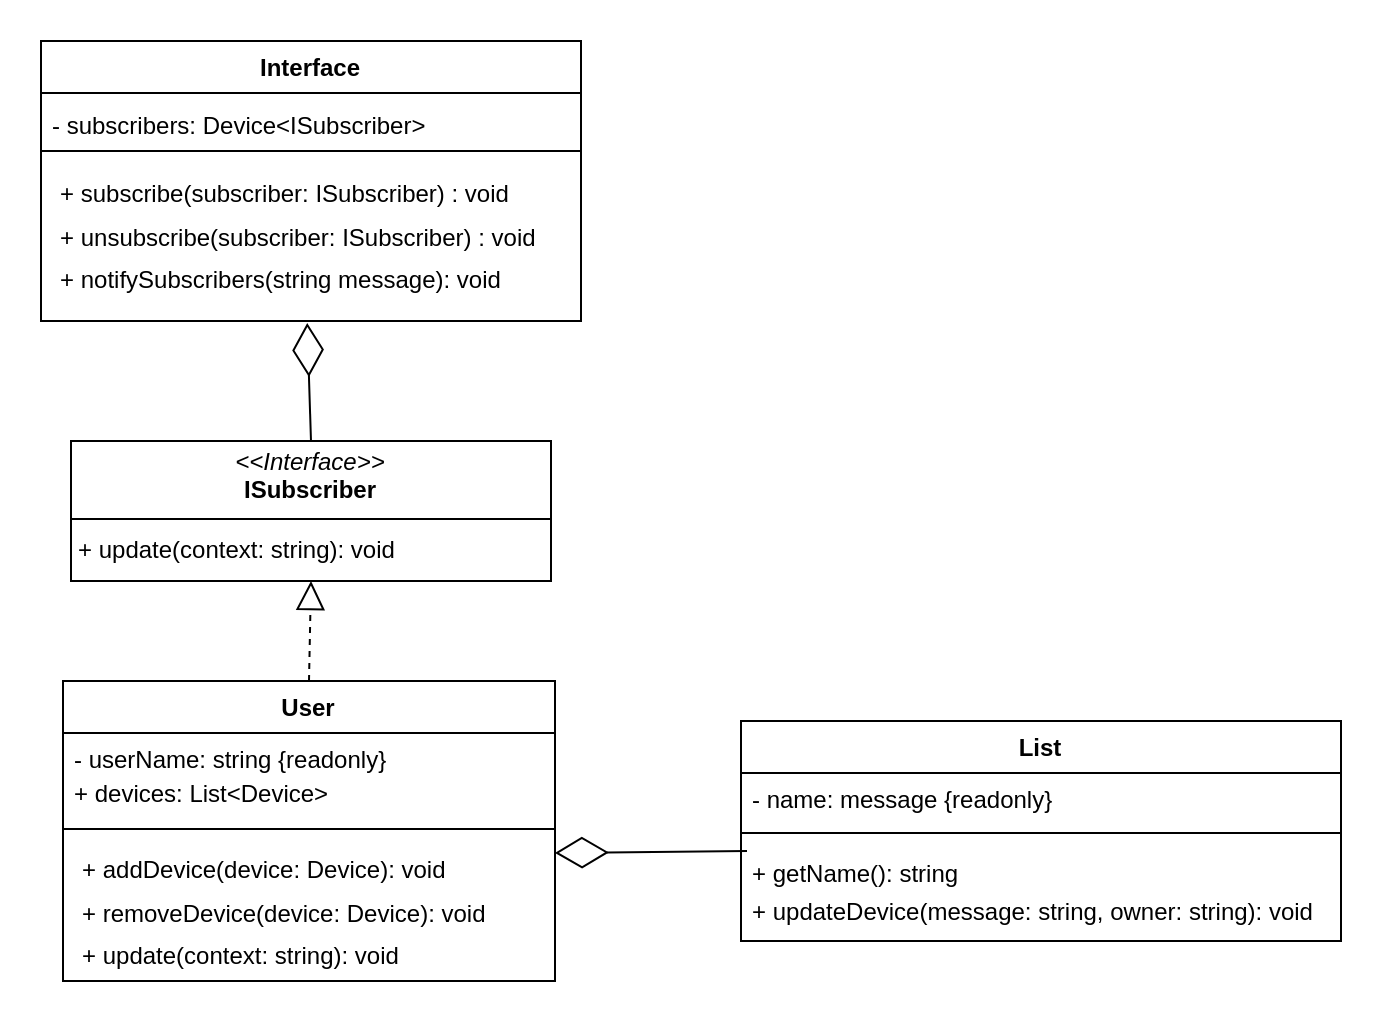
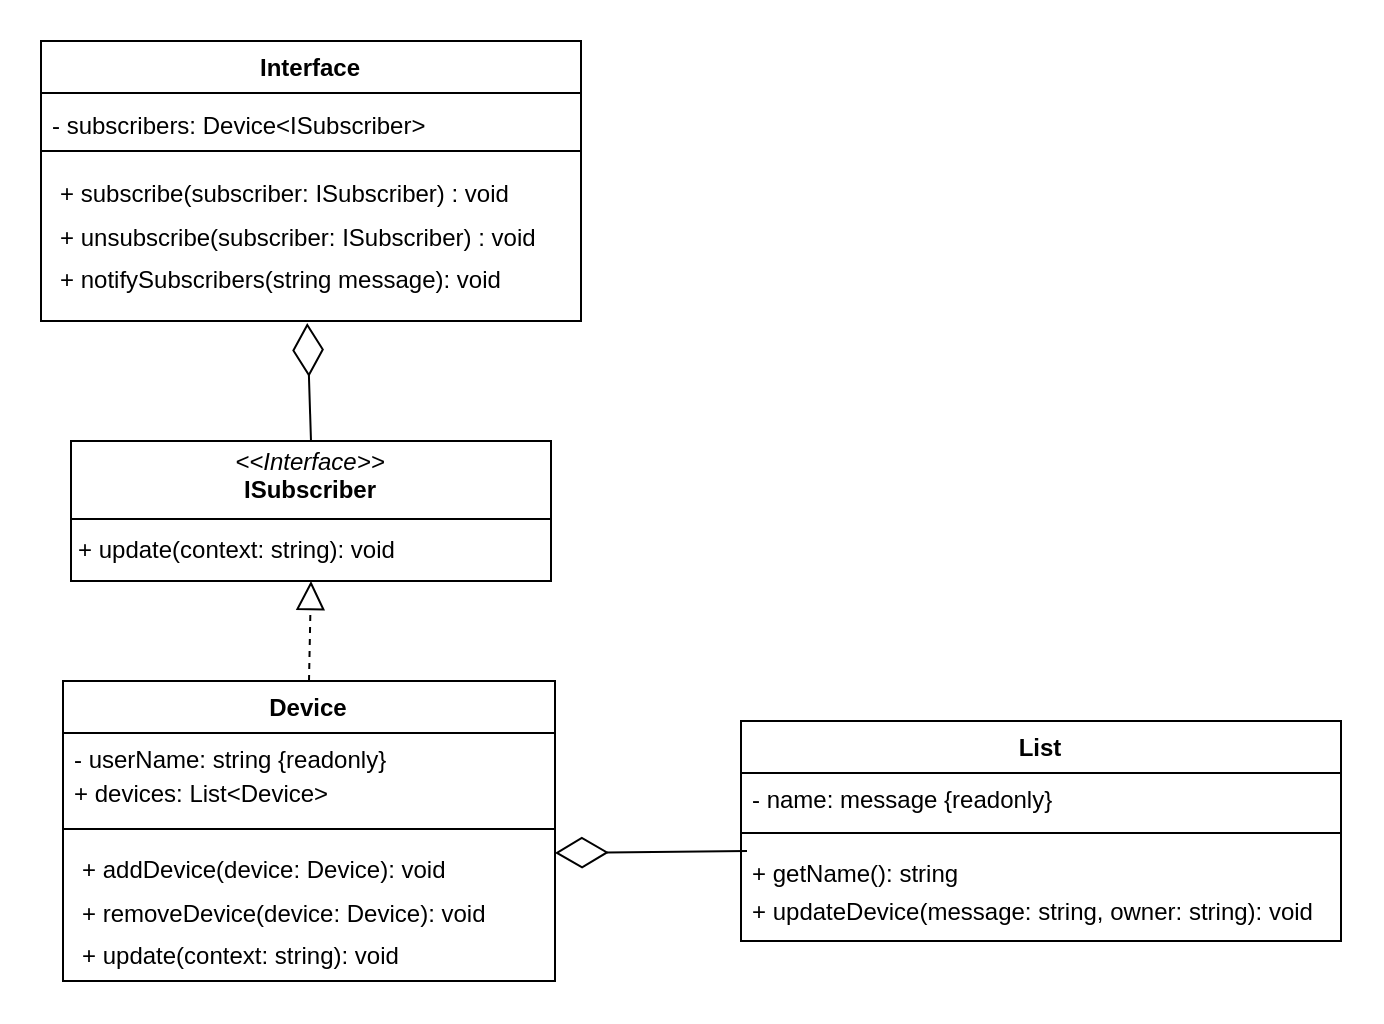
node "User": label "User" -> "Device"
